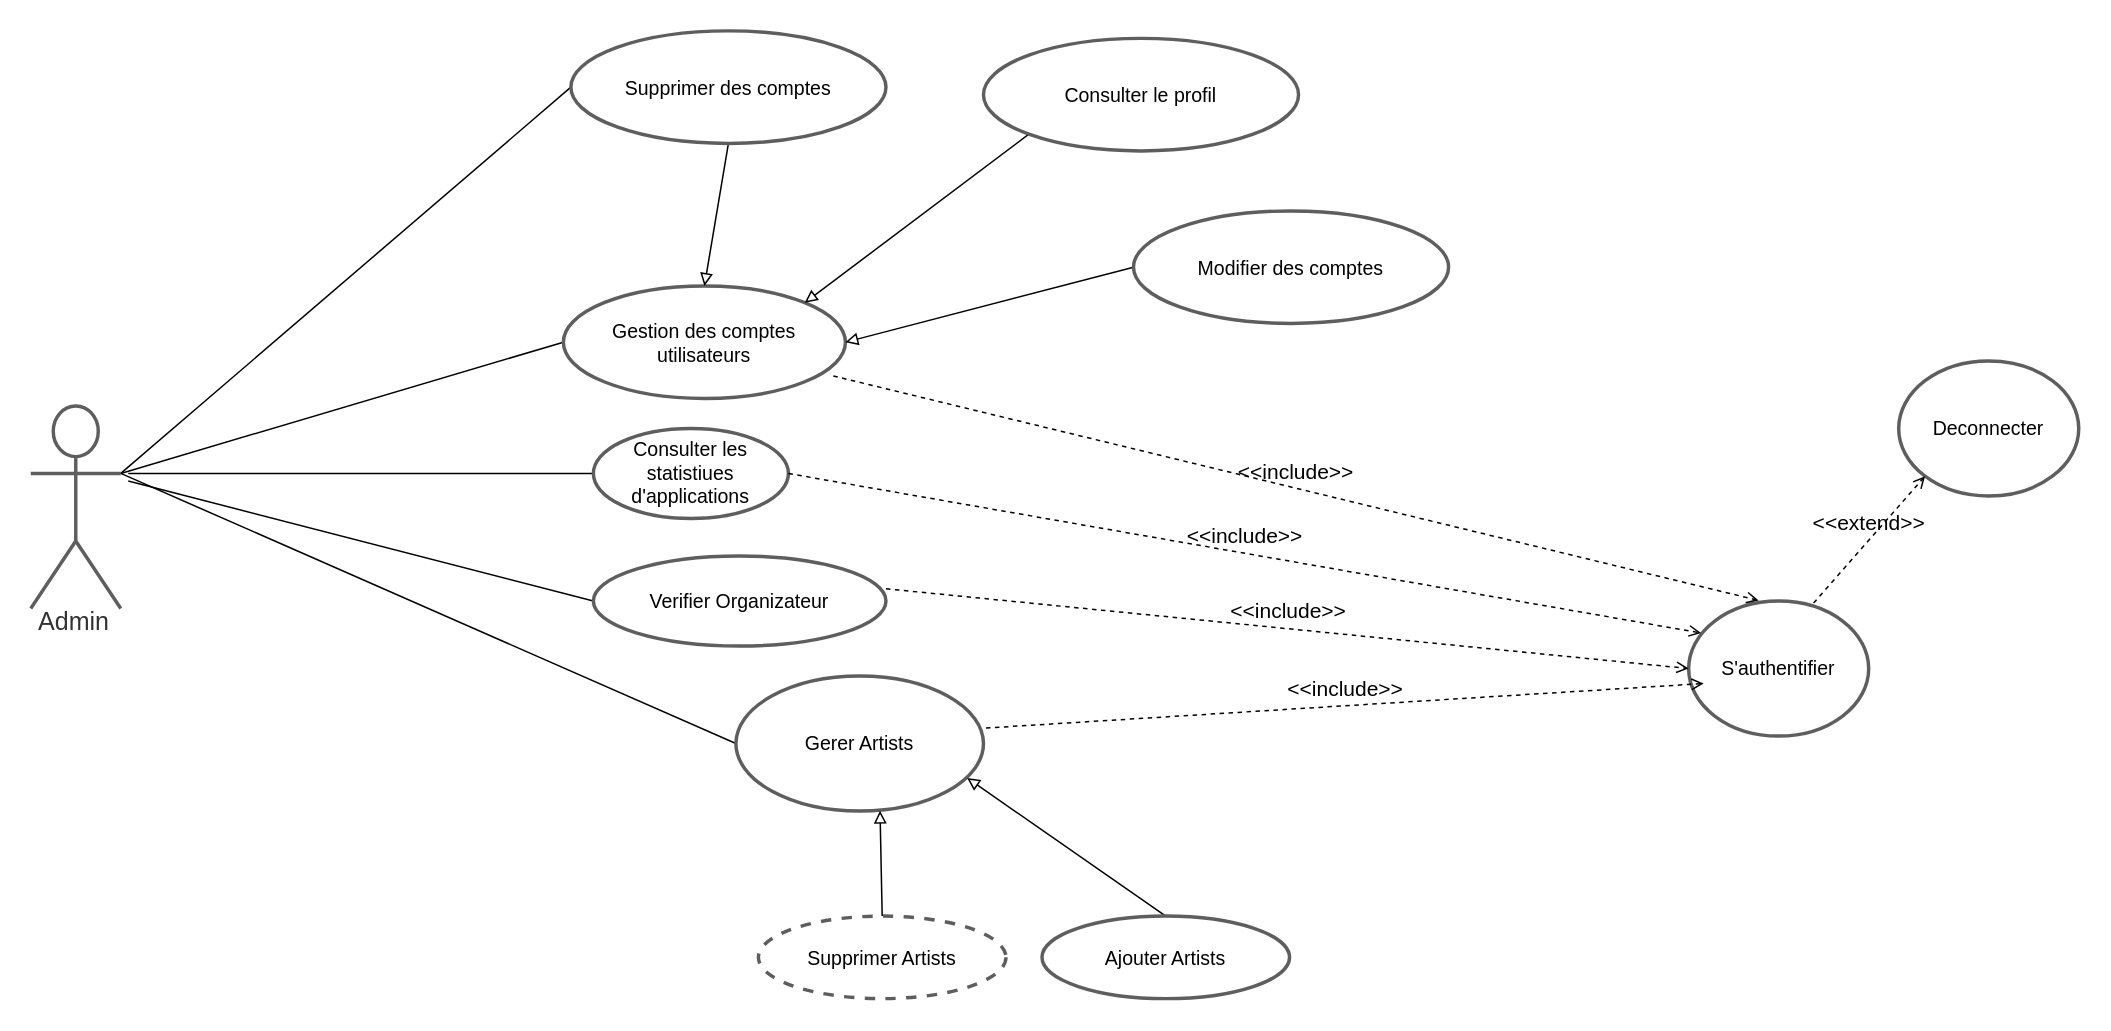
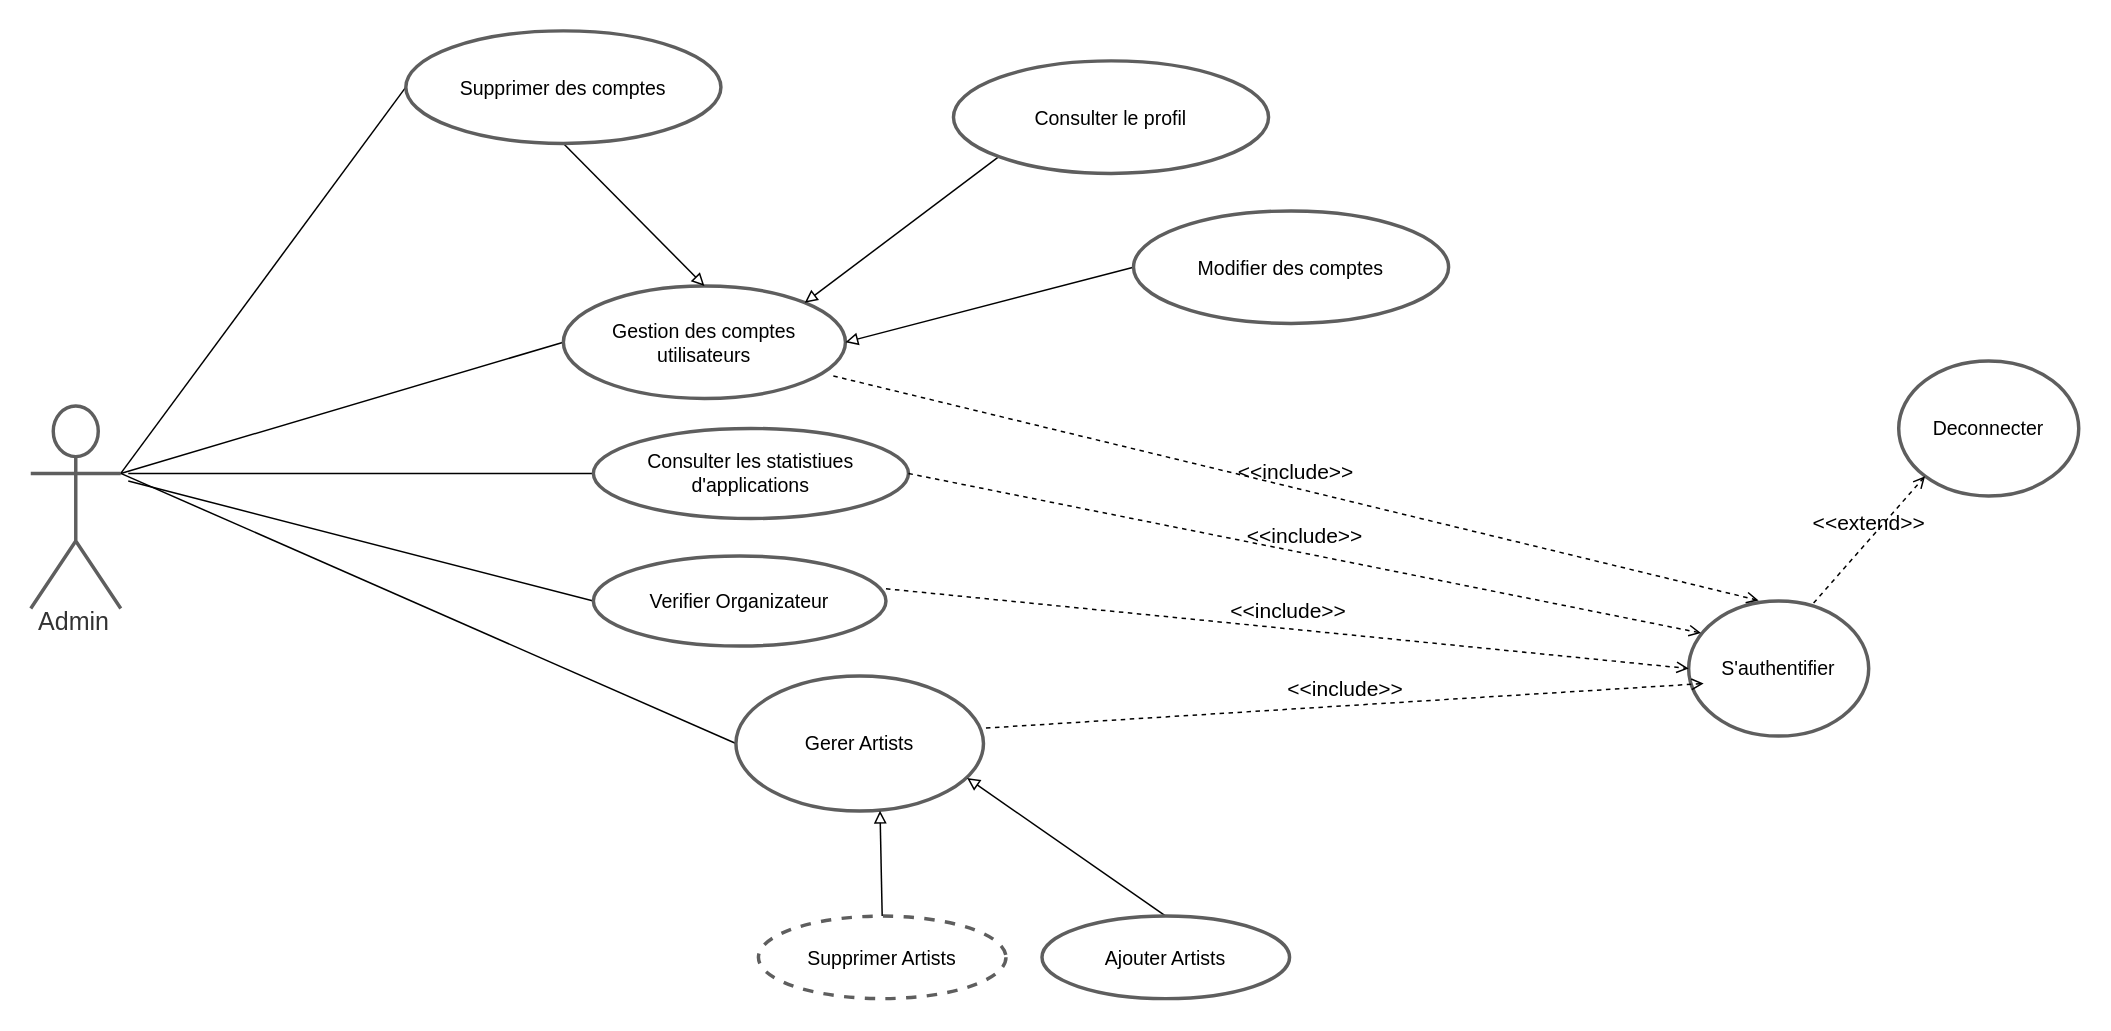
node "Supprimer des comptes": moved (728, 87) -> (563, 87)
node "Consulter le profil": moved (1141, 95) -> (1111, 117)
node "Consulter les statistiues d'applications": size 195x90 -> 315x90
